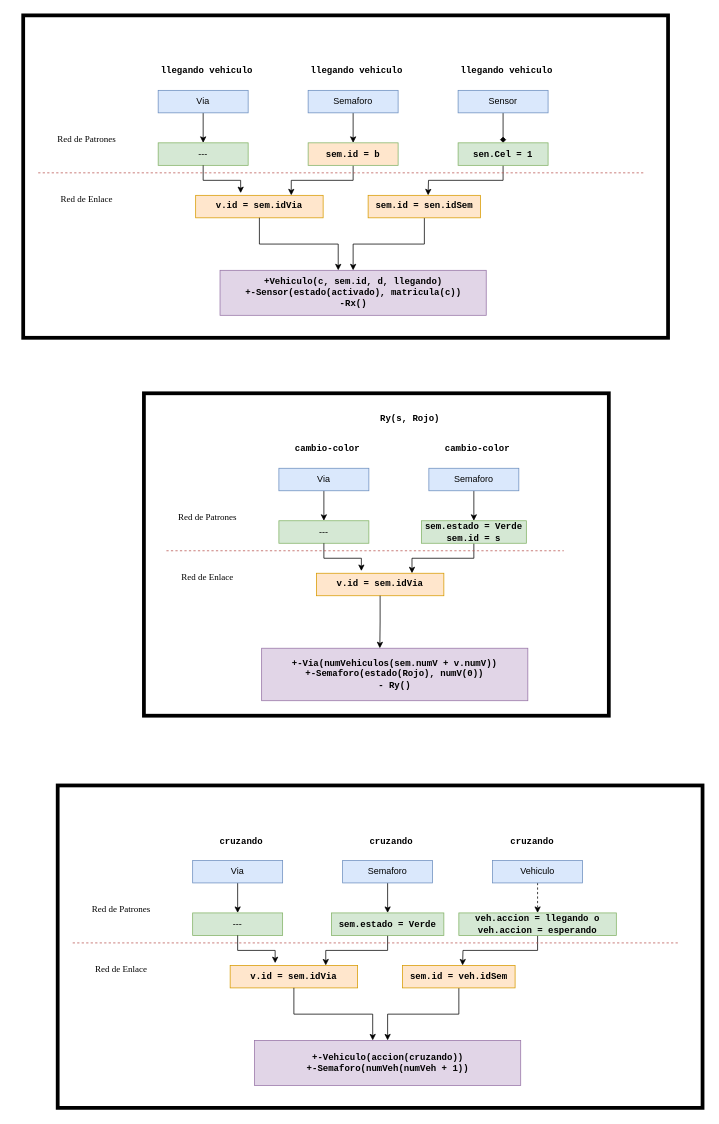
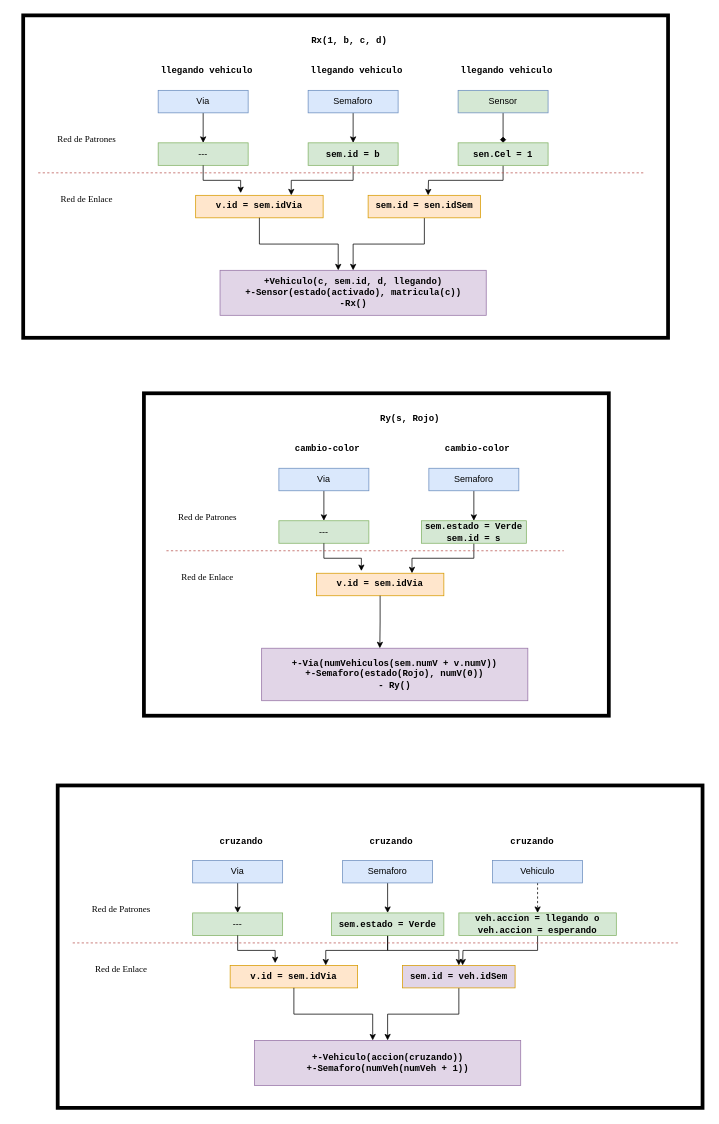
node "Rx(1, b, c, d)": added
node "Sensor": fillcolor #dae8fc -> #d5e8d4
node "sem.id = b": fillcolor #ffe6cc -> #d5e8d4
edge "sem.estado = Verde" -> "sem.id = veh.idSem": added
node "sem.id = veh.idSem": fillcolor #ffe6cc -> #e1d5e7
